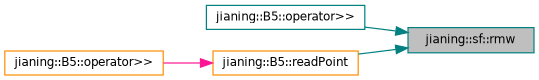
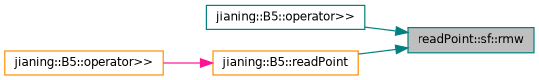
node "jianing::sf::rmw": label "jianing::sf::rmw" -> "readPoint::sf::rmw"
